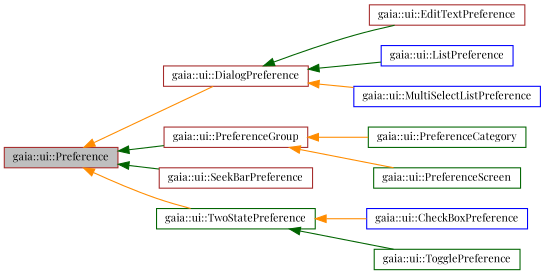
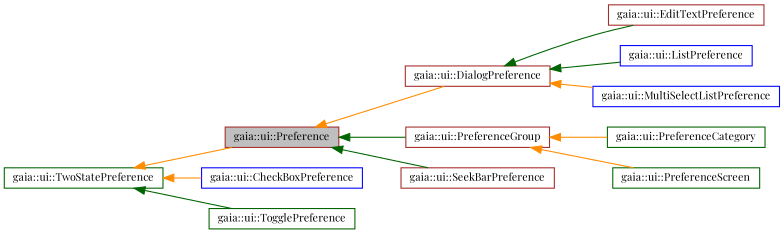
edge "gaia::ui::TwoStatePreference" -> "gaia::ui::Preference": reversed
